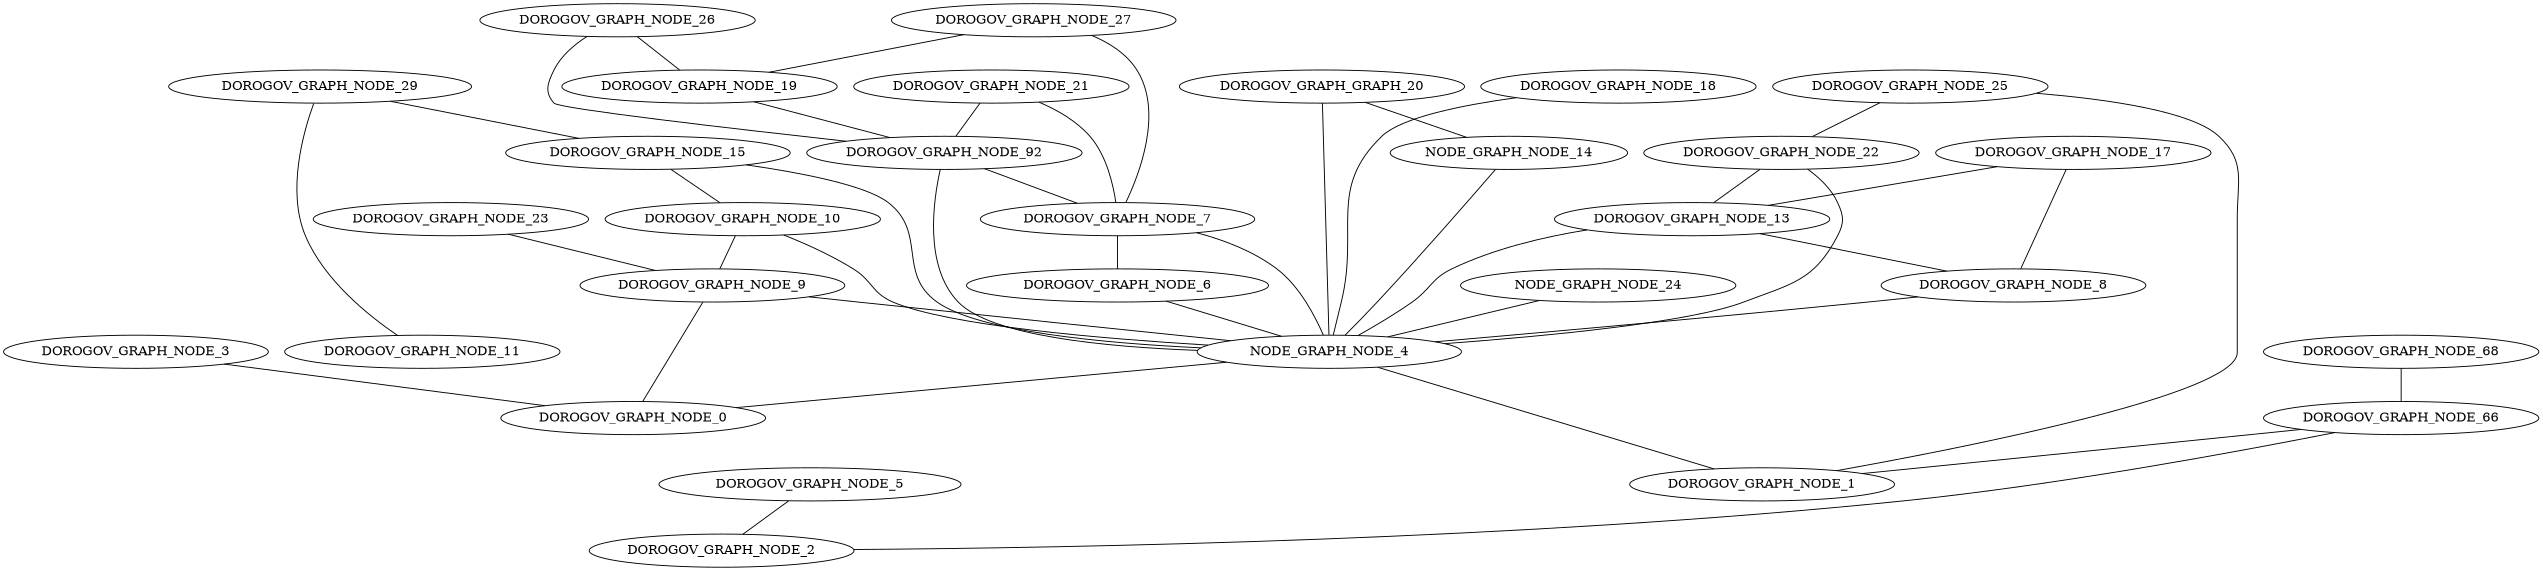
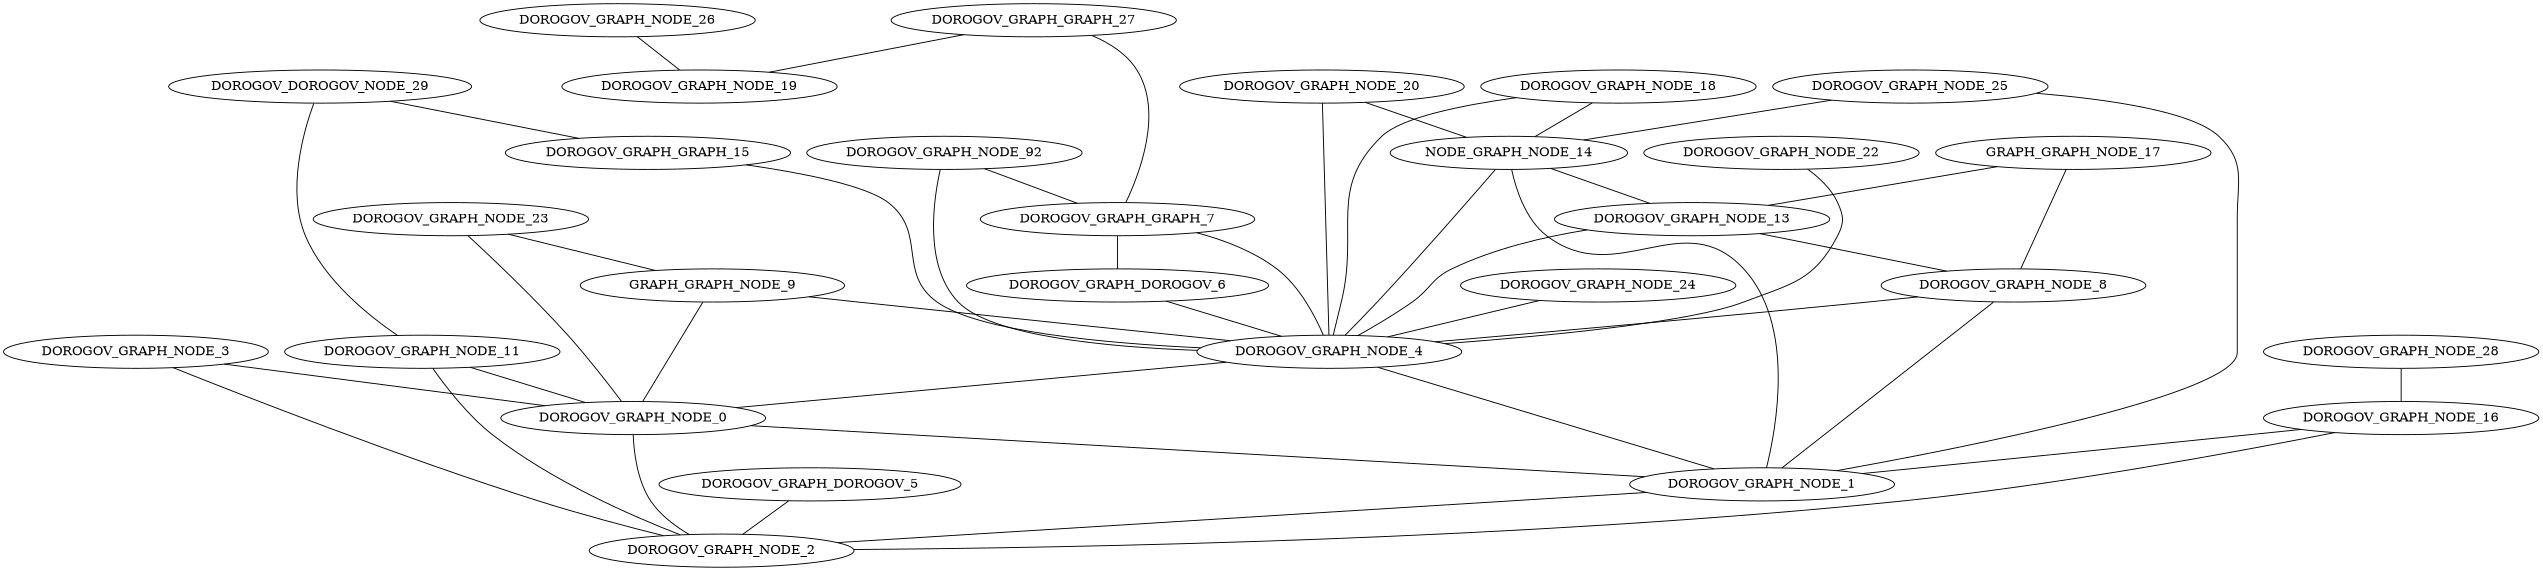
node "DOROGOV_GRAPH_NODE_27": label "DOROGOV_GRAPH_NODE_27" -> "DOROGOV_GRAPH_GRAPH_27"
node "DOROGOV_GRAPH_NODE_29": label "DOROGOV_GRAPH_NODE_29" -> "DOROGOV_DOROGOV_NODE_29"
node "DOROGOV_GRAPH_NODE_21": removed
node "DOROGOV_GRAPH_GRAPH_20": label "DOROGOV_GRAPH_GRAPH_20" -> "DOROGOV_GRAPH_NODE_20"
edge "DOROGOV_GRAPH_NODE_26" -- "DOROGOV_GRAPH_NODE_92": removed
edge "DOROGOV_GRAPH_NODE_19" -- "DOROGOV_GRAPH_NODE_92": removed
edge "DOROGOV_GRAPH_NODE_18" -- "NODE_GRAPH_NODE_14": added
edge "DOROGOV_GRAPH_NODE_25" -- "DOROGOV_GRAPH_NODE_22": now "DOROGOV_GRAPH_NODE_25" -- "NODE_GRAPH_NODE_14"
node "DOROGOV_GRAPH_NODE_15": label "DOROGOV_GRAPH_NODE_15" -> "DOROGOV_GRAPH_GRAPH_15"
node "DOROGOV_GRAPH_NODE_17": label "DOROGOV_GRAPH_NODE_17" -> "GRAPH_GRAPH_NODE_17"
edge "DOROGOV_GRAPH_NODE_22" -- "DOROGOV_GRAPH_NODE_13": now "NODE_GRAPH_NODE_14" -- "DOROGOV_GRAPH_NODE_13"
node "DOROGOV_GRAPH_NODE_10": removed
node "DOROGOV_GRAPH_NODE_7": label "DOROGOV_GRAPH_NODE_7" -> "DOROGOV_GRAPH_GRAPH_7"
edge "NODE_GRAPH_NODE_14" -- "DOROGOV_GRAPH_NODE_1": added
node "DOROGOV_GRAPH_NODE_9": label "DOROGOV_GRAPH_NODE_9" -> "GRAPH_GRAPH_NODE_9"
node "DOROGOV_GRAPH_NODE_6": label "DOROGOV_GRAPH_NODE_6" -> "DOROGOV_GRAPH_DOROGOV_6"
node "NODE_GRAPH_NODE_24": label "NODE_GRAPH_NODE_24" -> "DOROGOV_GRAPH_NODE_24"
edge "DOROGOV_GRAPH_NODE_23" -- "DOROGOV_GRAPH_NODE_0": added
node "NODE_GRAPH_NODE_4": label "NODE_GRAPH_NODE_4" -> "DOROGOV_GRAPH_NODE_4"
node "DOROGOV_GRAPH_NODE_68": label "DOROGOV_GRAPH_NODE_68" -> "DOROGOV_GRAPH_NODE_28"
edge "DOROGOV_GRAPH_NODE_11" -- "DOROGOV_GRAPH_NODE_0": added
edge "DOROGOV_GRAPH_NODE_8" -- "DOROGOV_GRAPH_NODE_1": added
node "DOROGOV_GRAPH_NODE_66": label "DOROGOV_GRAPH_NODE_66" -> "DOROGOV_GRAPH_NODE_16"
edge "DOROGOV_GRAPH_NODE_0" -- "DOROGOV_GRAPH_NODE_1": added
edge "DOROGOV_GRAPH_NODE_3" -- "DOROGOV_GRAPH_NODE_2": added
edge "DOROGOV_GRAPH_NODE_11" -- "DOROGOV_GRAPH_NODE_2": added
node "DOROGOV_GRAPH_NODE_5": label "DOROGOV_GRAPH_NODE_5" -> "DOROGOV_GRAPH_DOROGOV_5"
edge "DOROGOV_GRAPH_NODE_0" -- "DOROGOV_GRAPH_NODE_2": added
edge "DOROGOV_GRAPH_NODE_1" -- "DOROGOV_GRAPH_NODE_2": added
